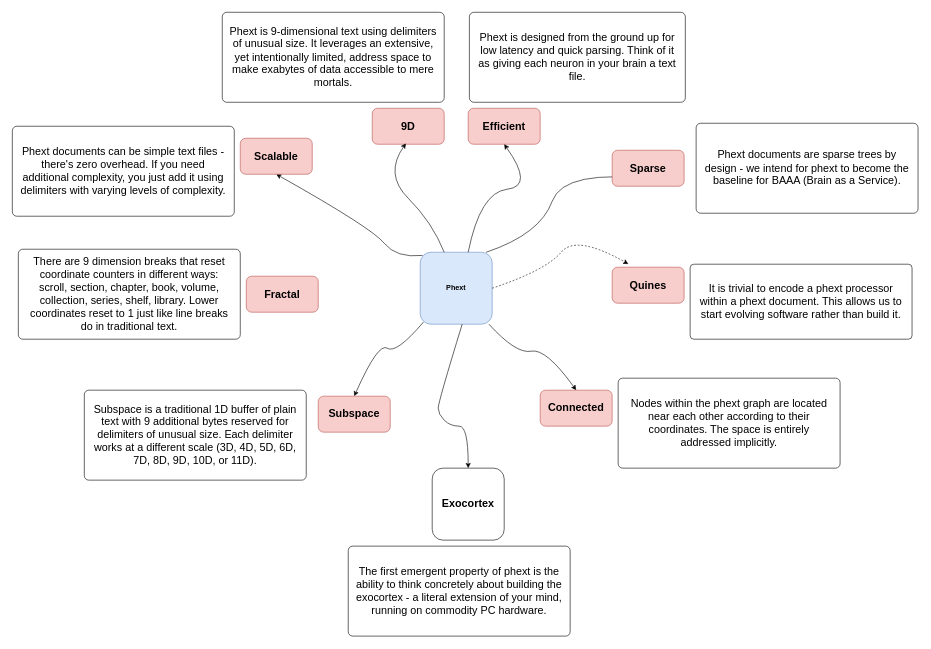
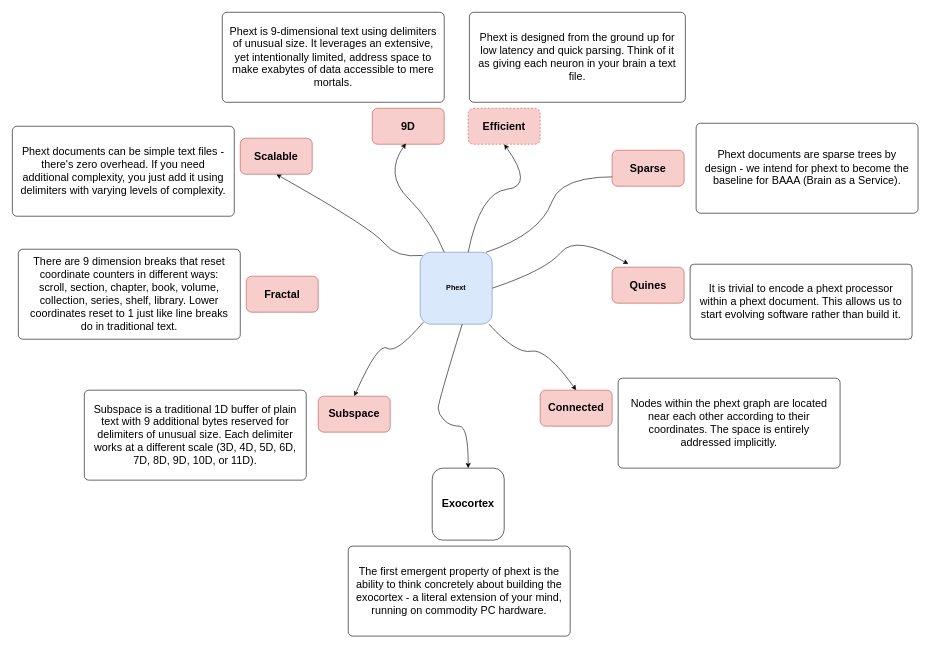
node "Efficient": style solid -> dashed
edge "Phext" -> "Quines": style dashed -> solid
